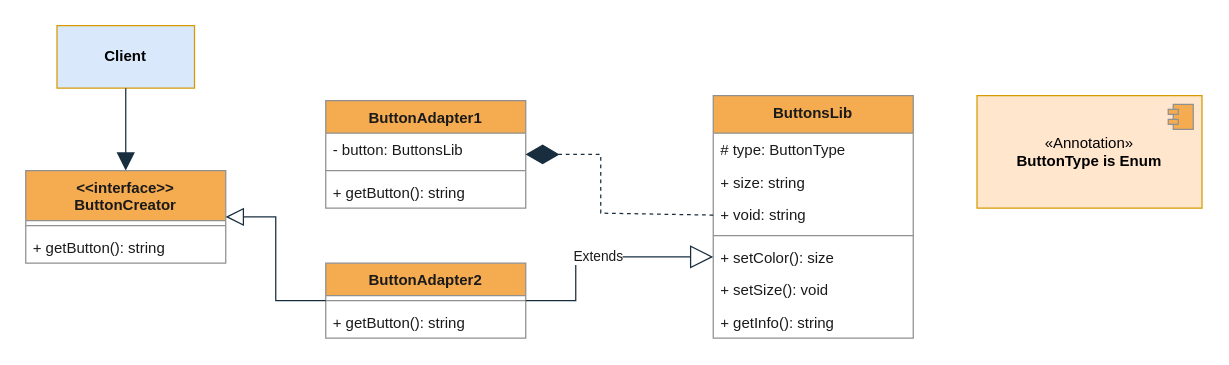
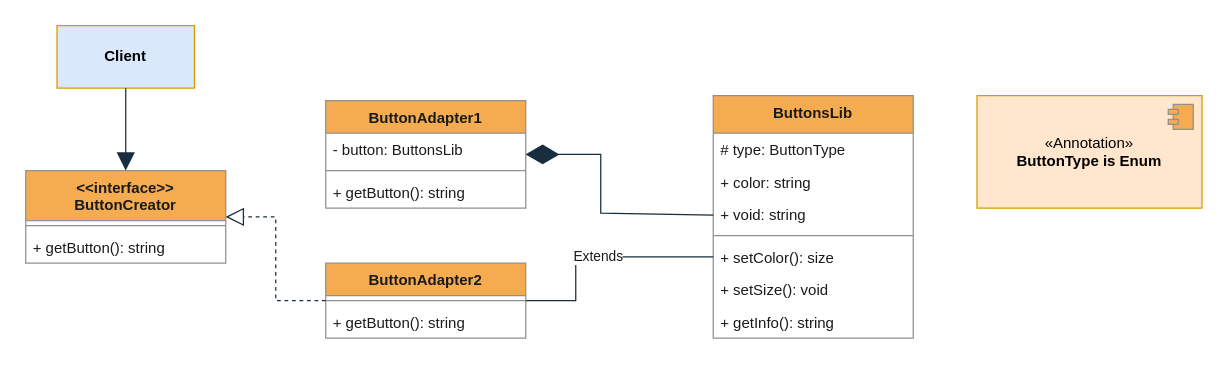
node "+ size: string": label "+ size: string" -> "+ color: string"
edge "ButtonsLib" -> "ButtonAdapter1": style dashed -> solid
edge "ButtonAdapter2" -> "+ setColor(): size": arrowhead block -> none
edge "ButtonAdapter2" -> "<<interface>> ButtonCreator": style solid -> dashed
